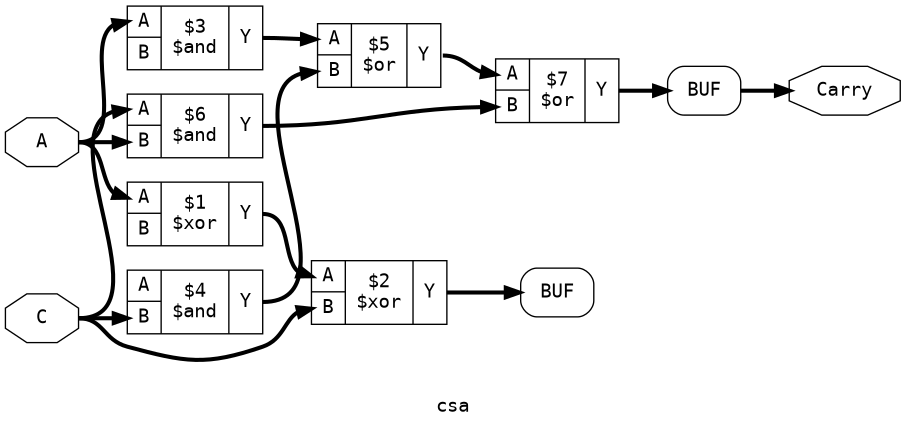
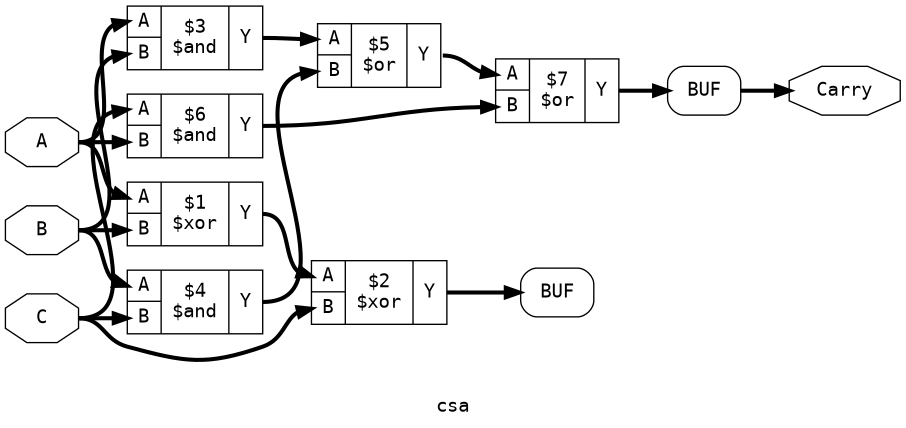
node "B": added
